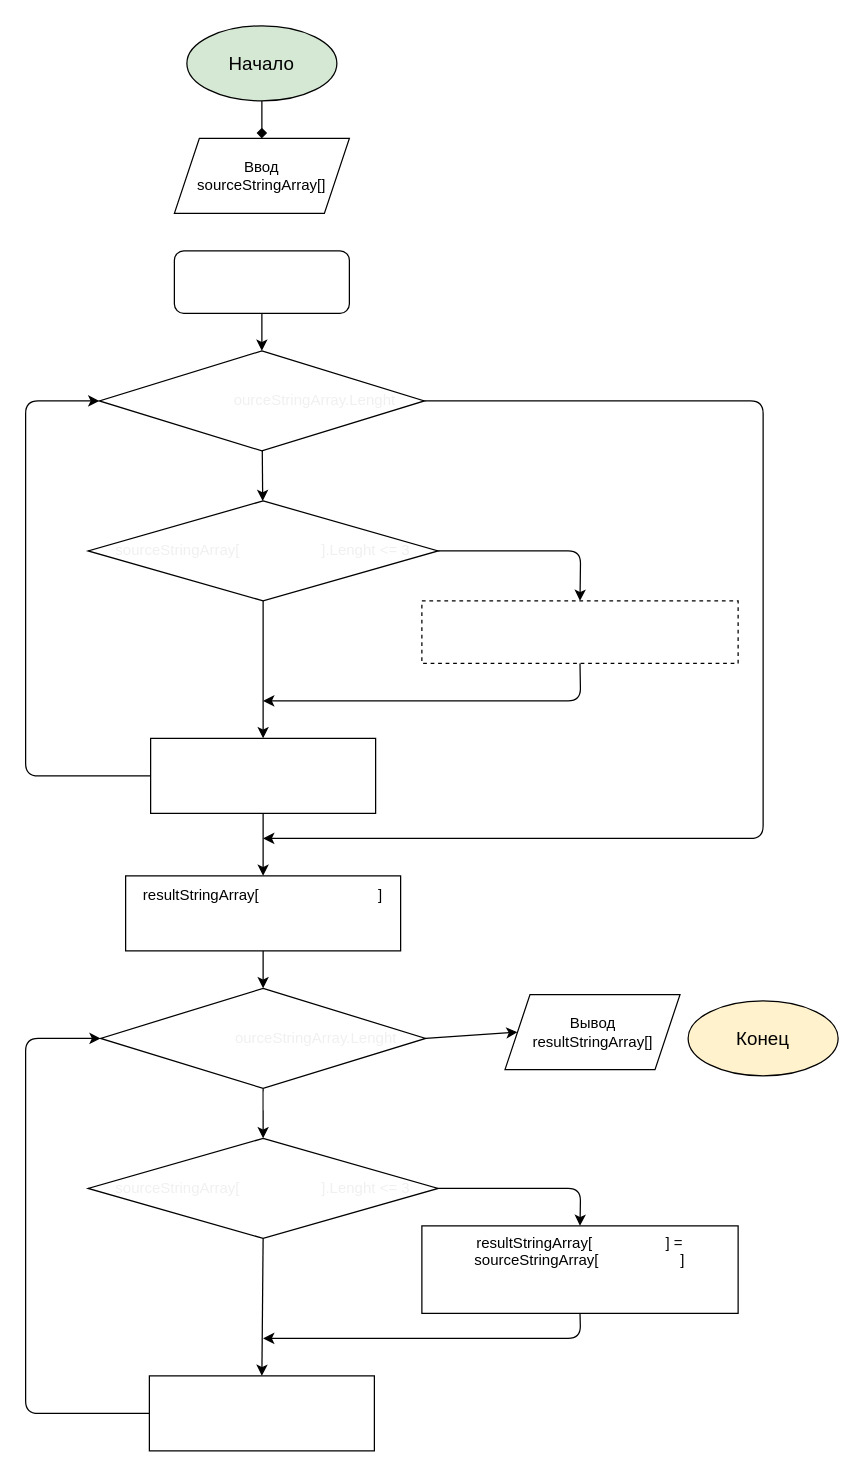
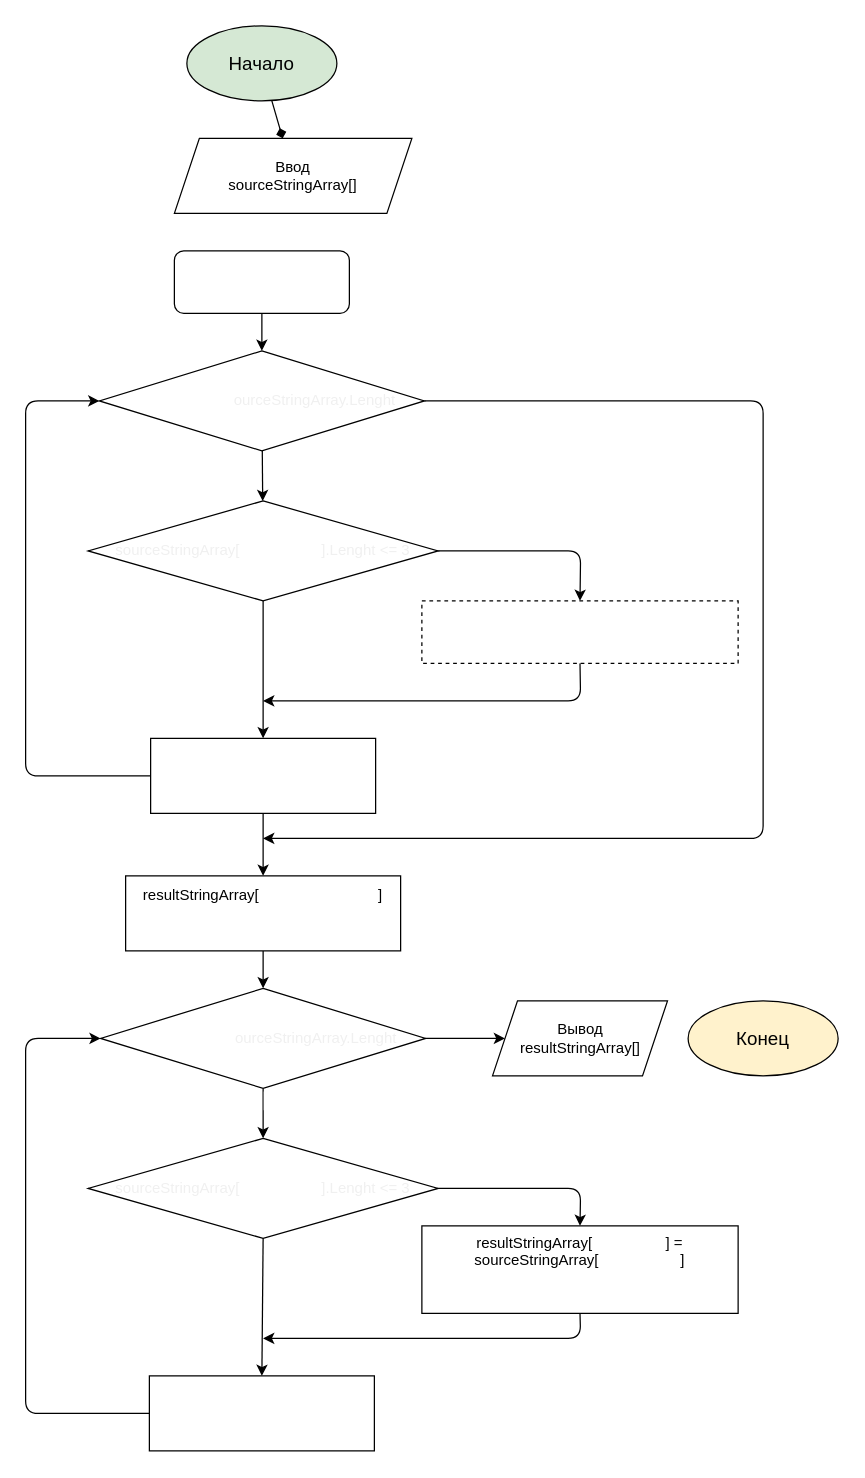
node "ВводsourceStringArray[]": size 175x75 -> 238x75
node "ВыводresultStringArray[]": moved (593, 1032) -> (580, 1038)
